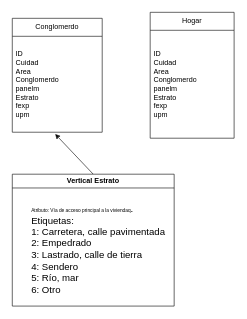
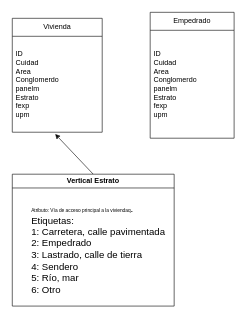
node "Hogar": label "Hogar" -> "Empedrado"
node "Conglomerdo": label "Conglomerdo" -> "Vivienda"
